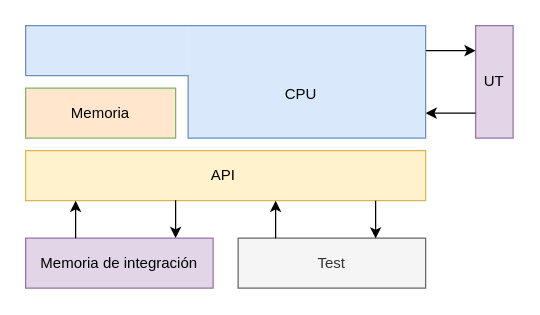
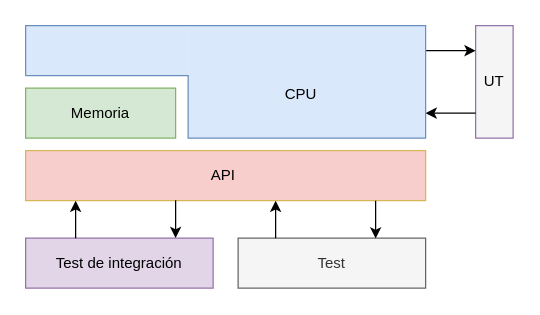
node "UT": fillcolor #e1d5e7 -> #f5f5f5
node "Memoria": fillcolor #ffe6cc -> #d5e8d4
node "API": fillcolor #fff2cc -> #f8cecc
node "Memoria de integración": label "Memoria de integración" -> "Test de integración"
